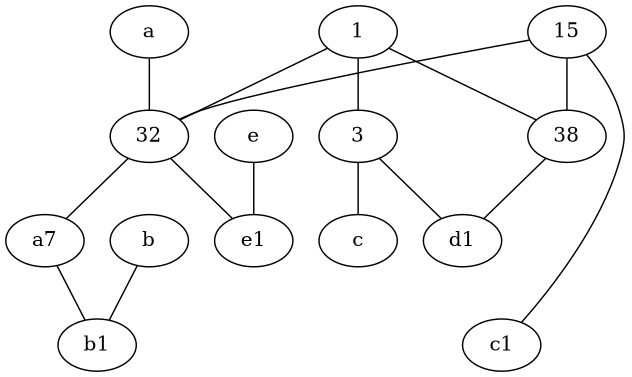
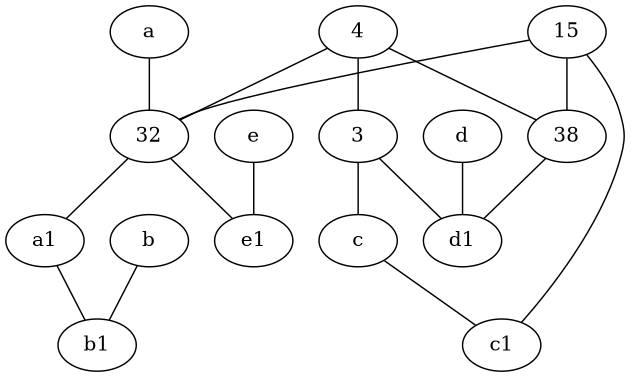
node "1": label "1" -> "4"
node "d": added
node "a7": label "a7" -> "a1"
edge "c" -- "c1": added
